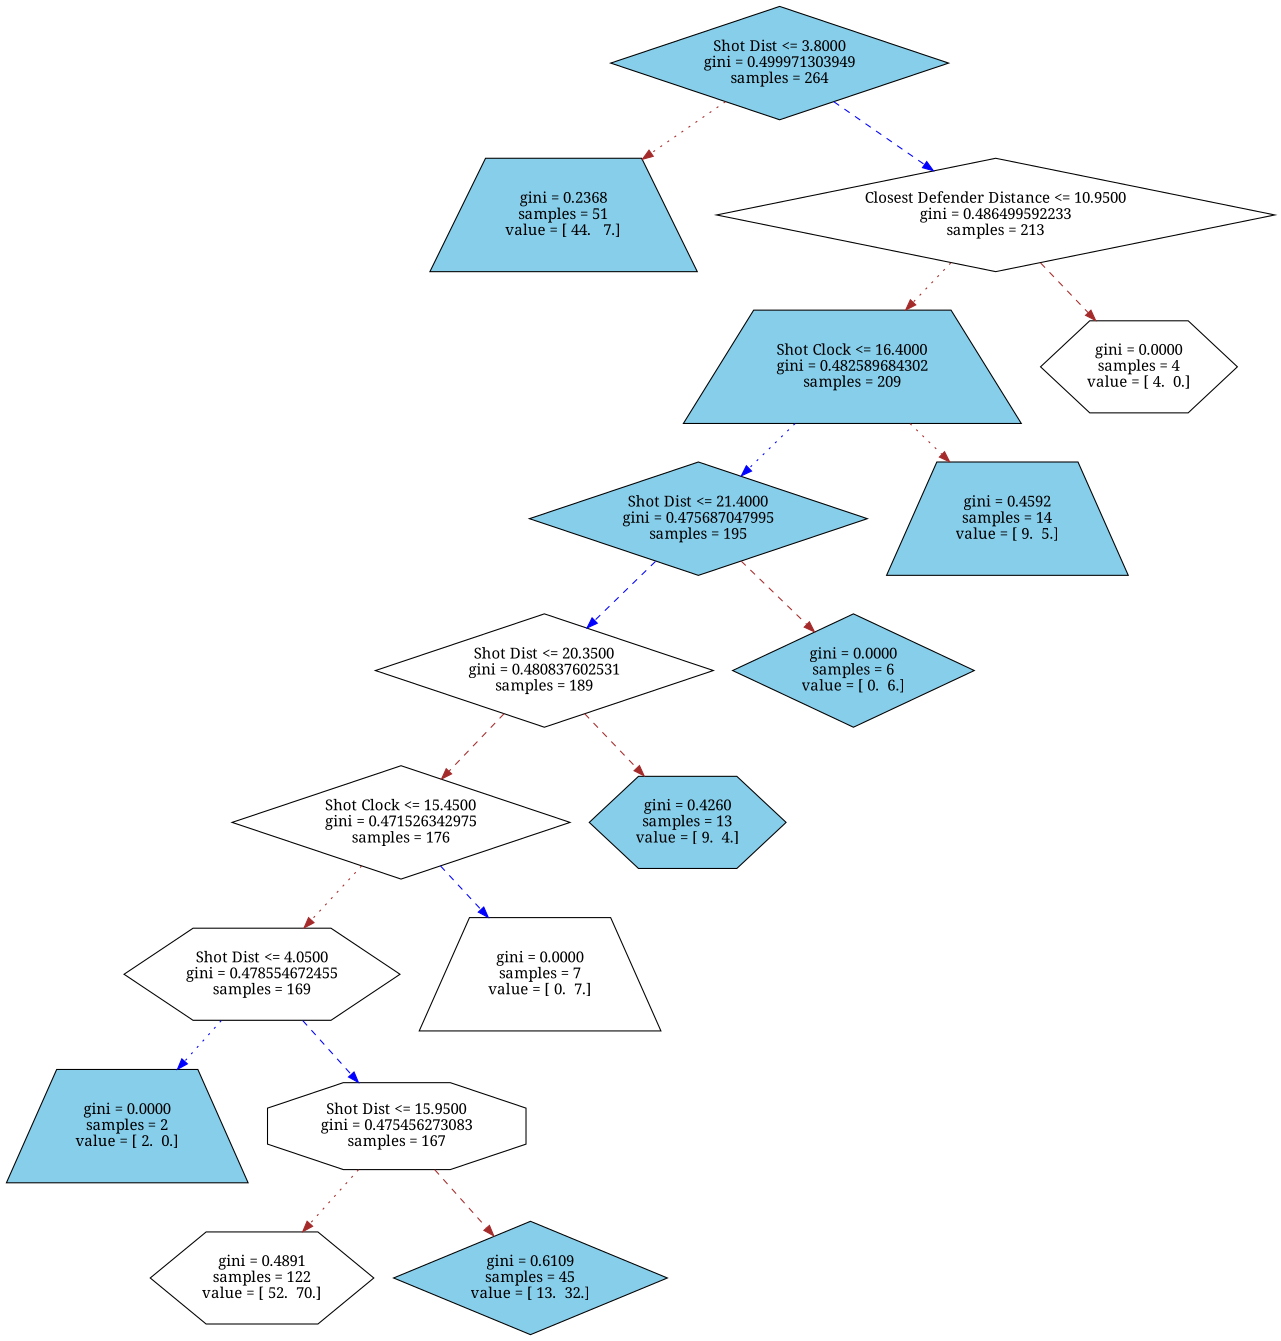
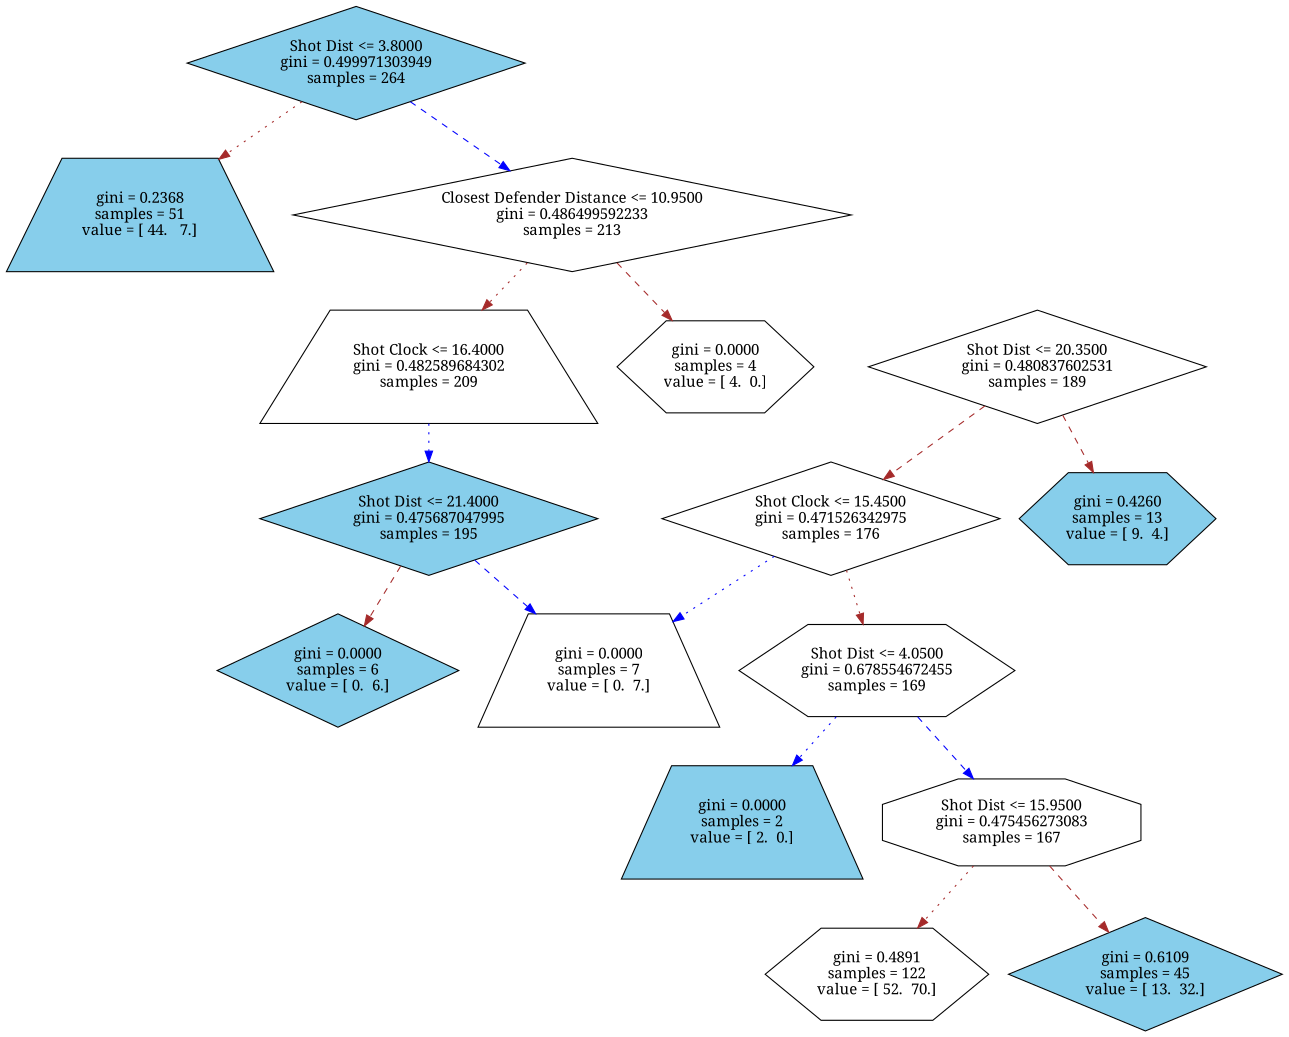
node "Shot Clock <= 16.4000 gini = 0.482589684302 samples = 209": fillcolor skyblue -> white
node "gini = 0.4592 samples = 14 value = [ 9.  5.]": removed
edge "Shot Dist <= 21.4000 gini = 0.475687047995 samples = 195" -> "Shot Dist <= 20.3500 gini = 0.480837602531 samples = 189": now "Shot Dist <= 21.4000 gini = 0.475687047995 samples = 195" -> "gini = 0.0000 samples = 7 value = [ 0.  7.]"
edge "Shot Clock <= 15.4500 gini = 0.471526342975 samples = 176" -> "gini = 0.0000 samples = 7 value = [ 0.  7.]": style dashed -> dotted
node "Shot Dist <= 4.0500 gini = 0.478554672455 samples = 169": label "Shot Dist <= 4.0500 gini = 0.478554672455 samples = 169" -> "Shot Dist <= 4.0500 gini = 0.678554672455 samples = 169"
